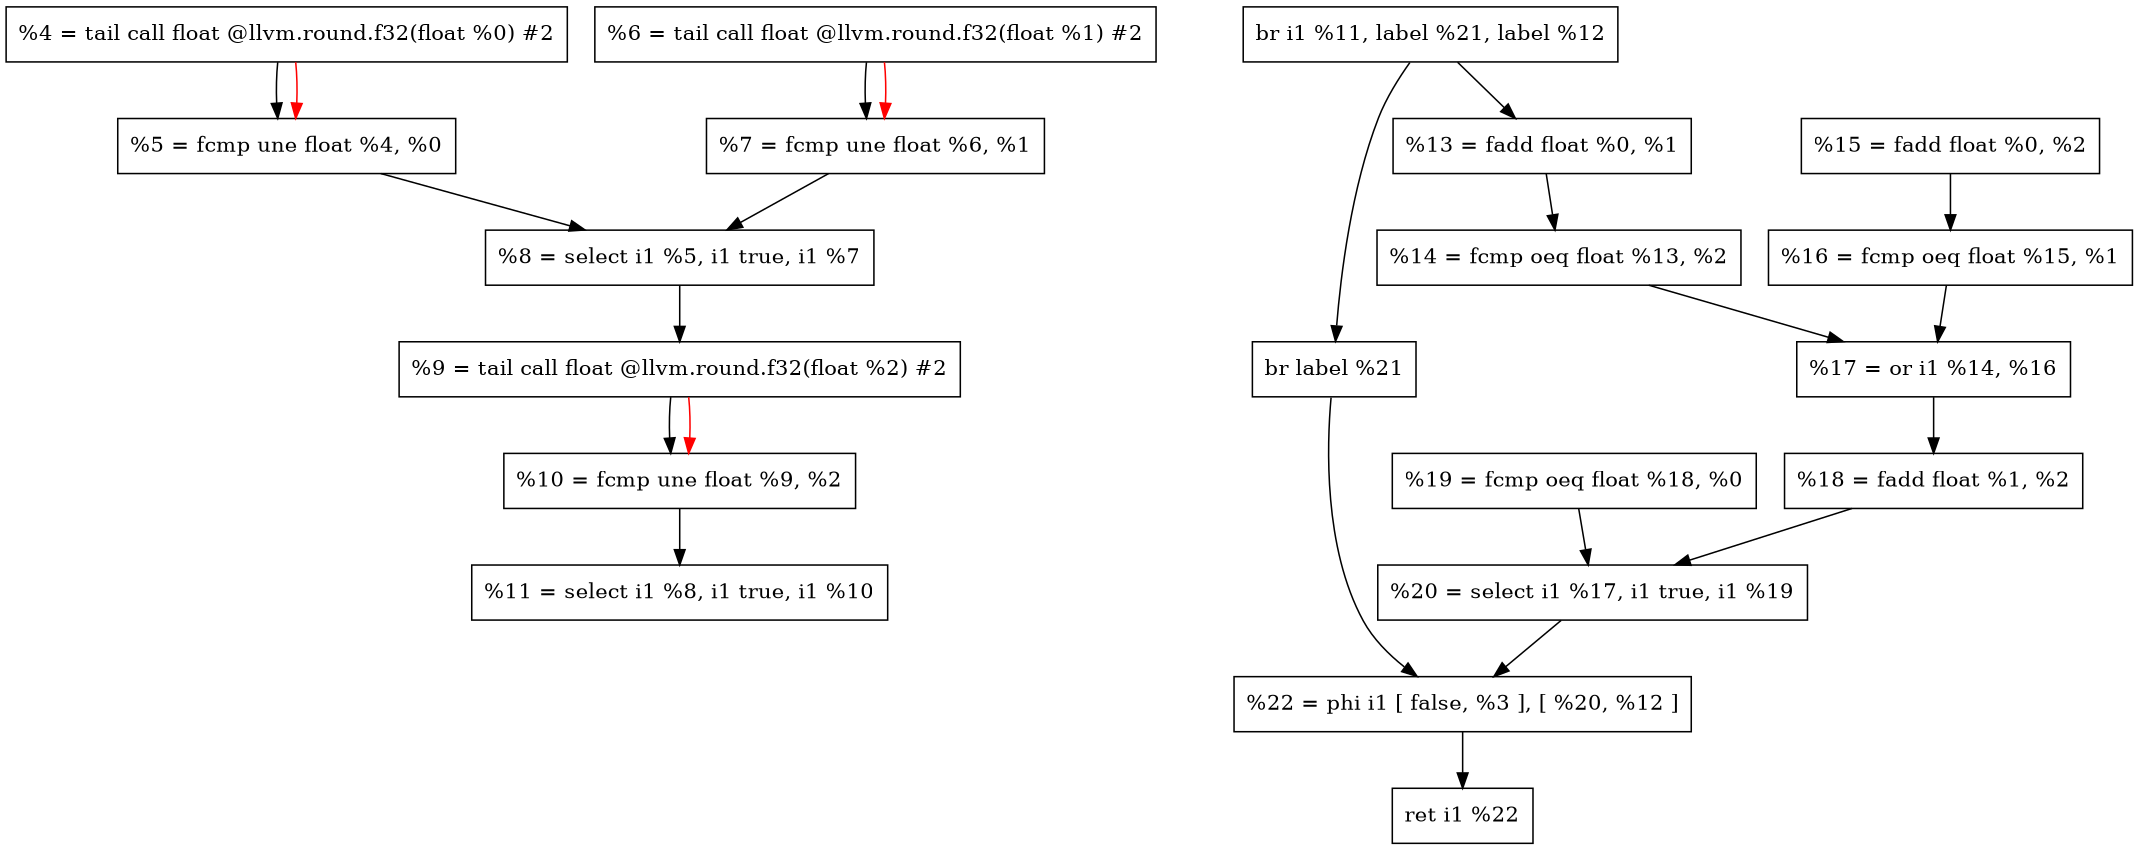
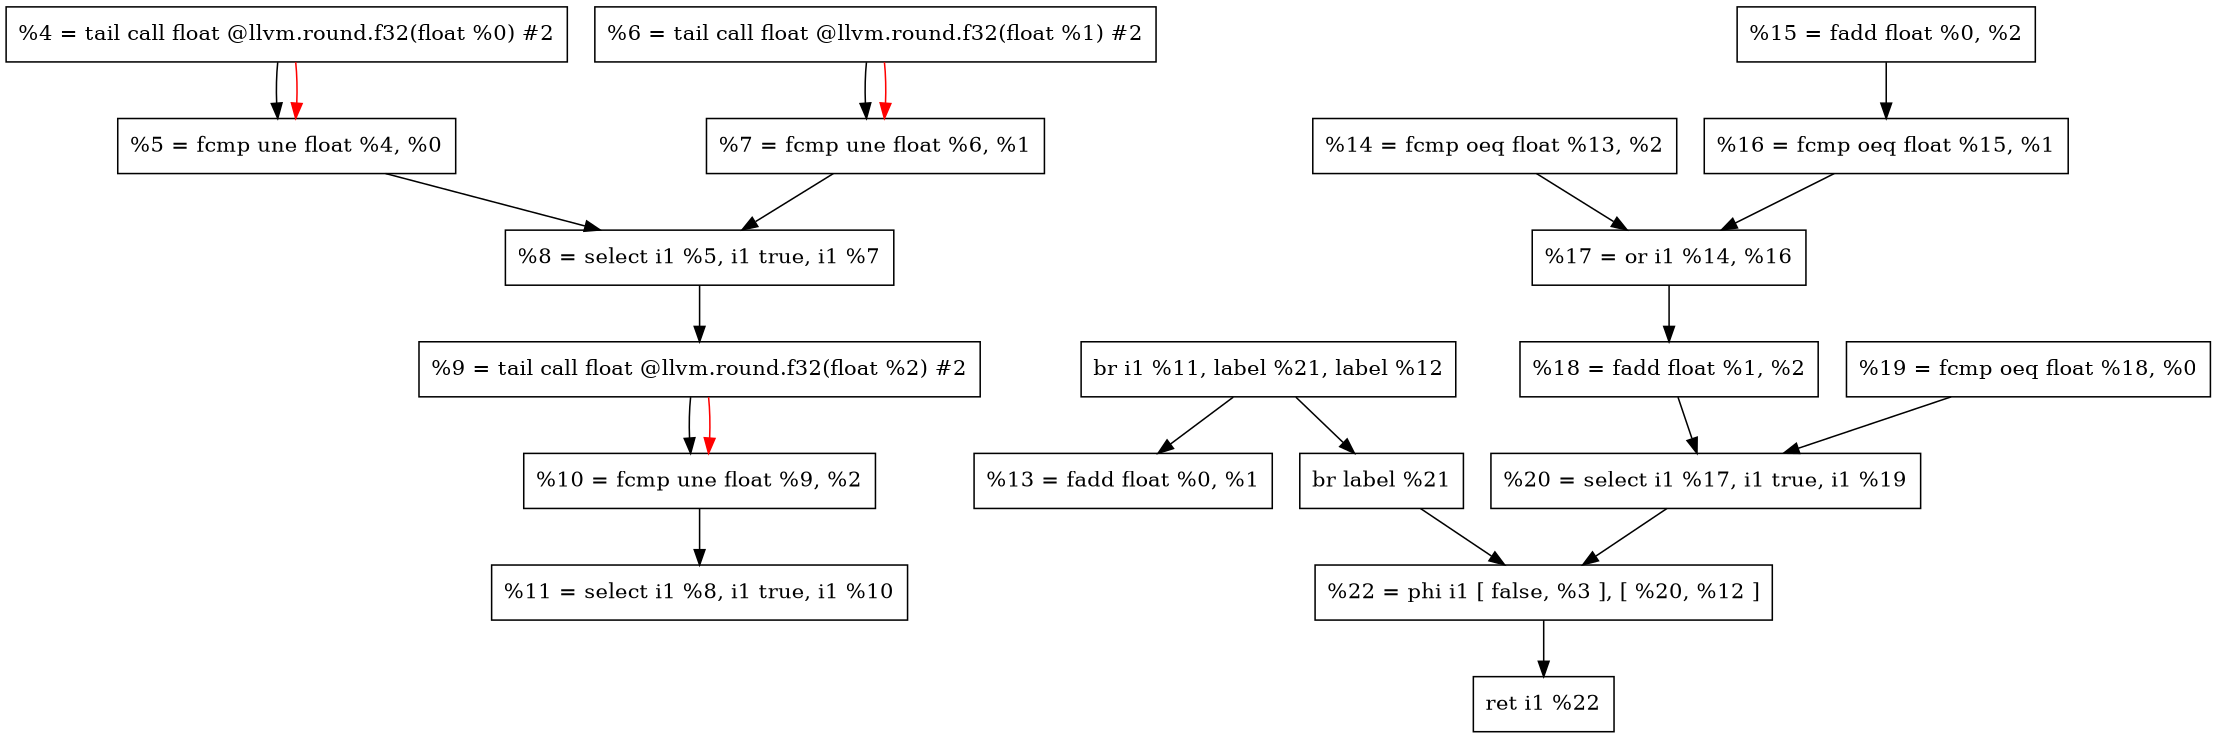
edge "%13 = fadd float %0, %1" -> "%14 = fcmp oeq float %13, %2": removed
